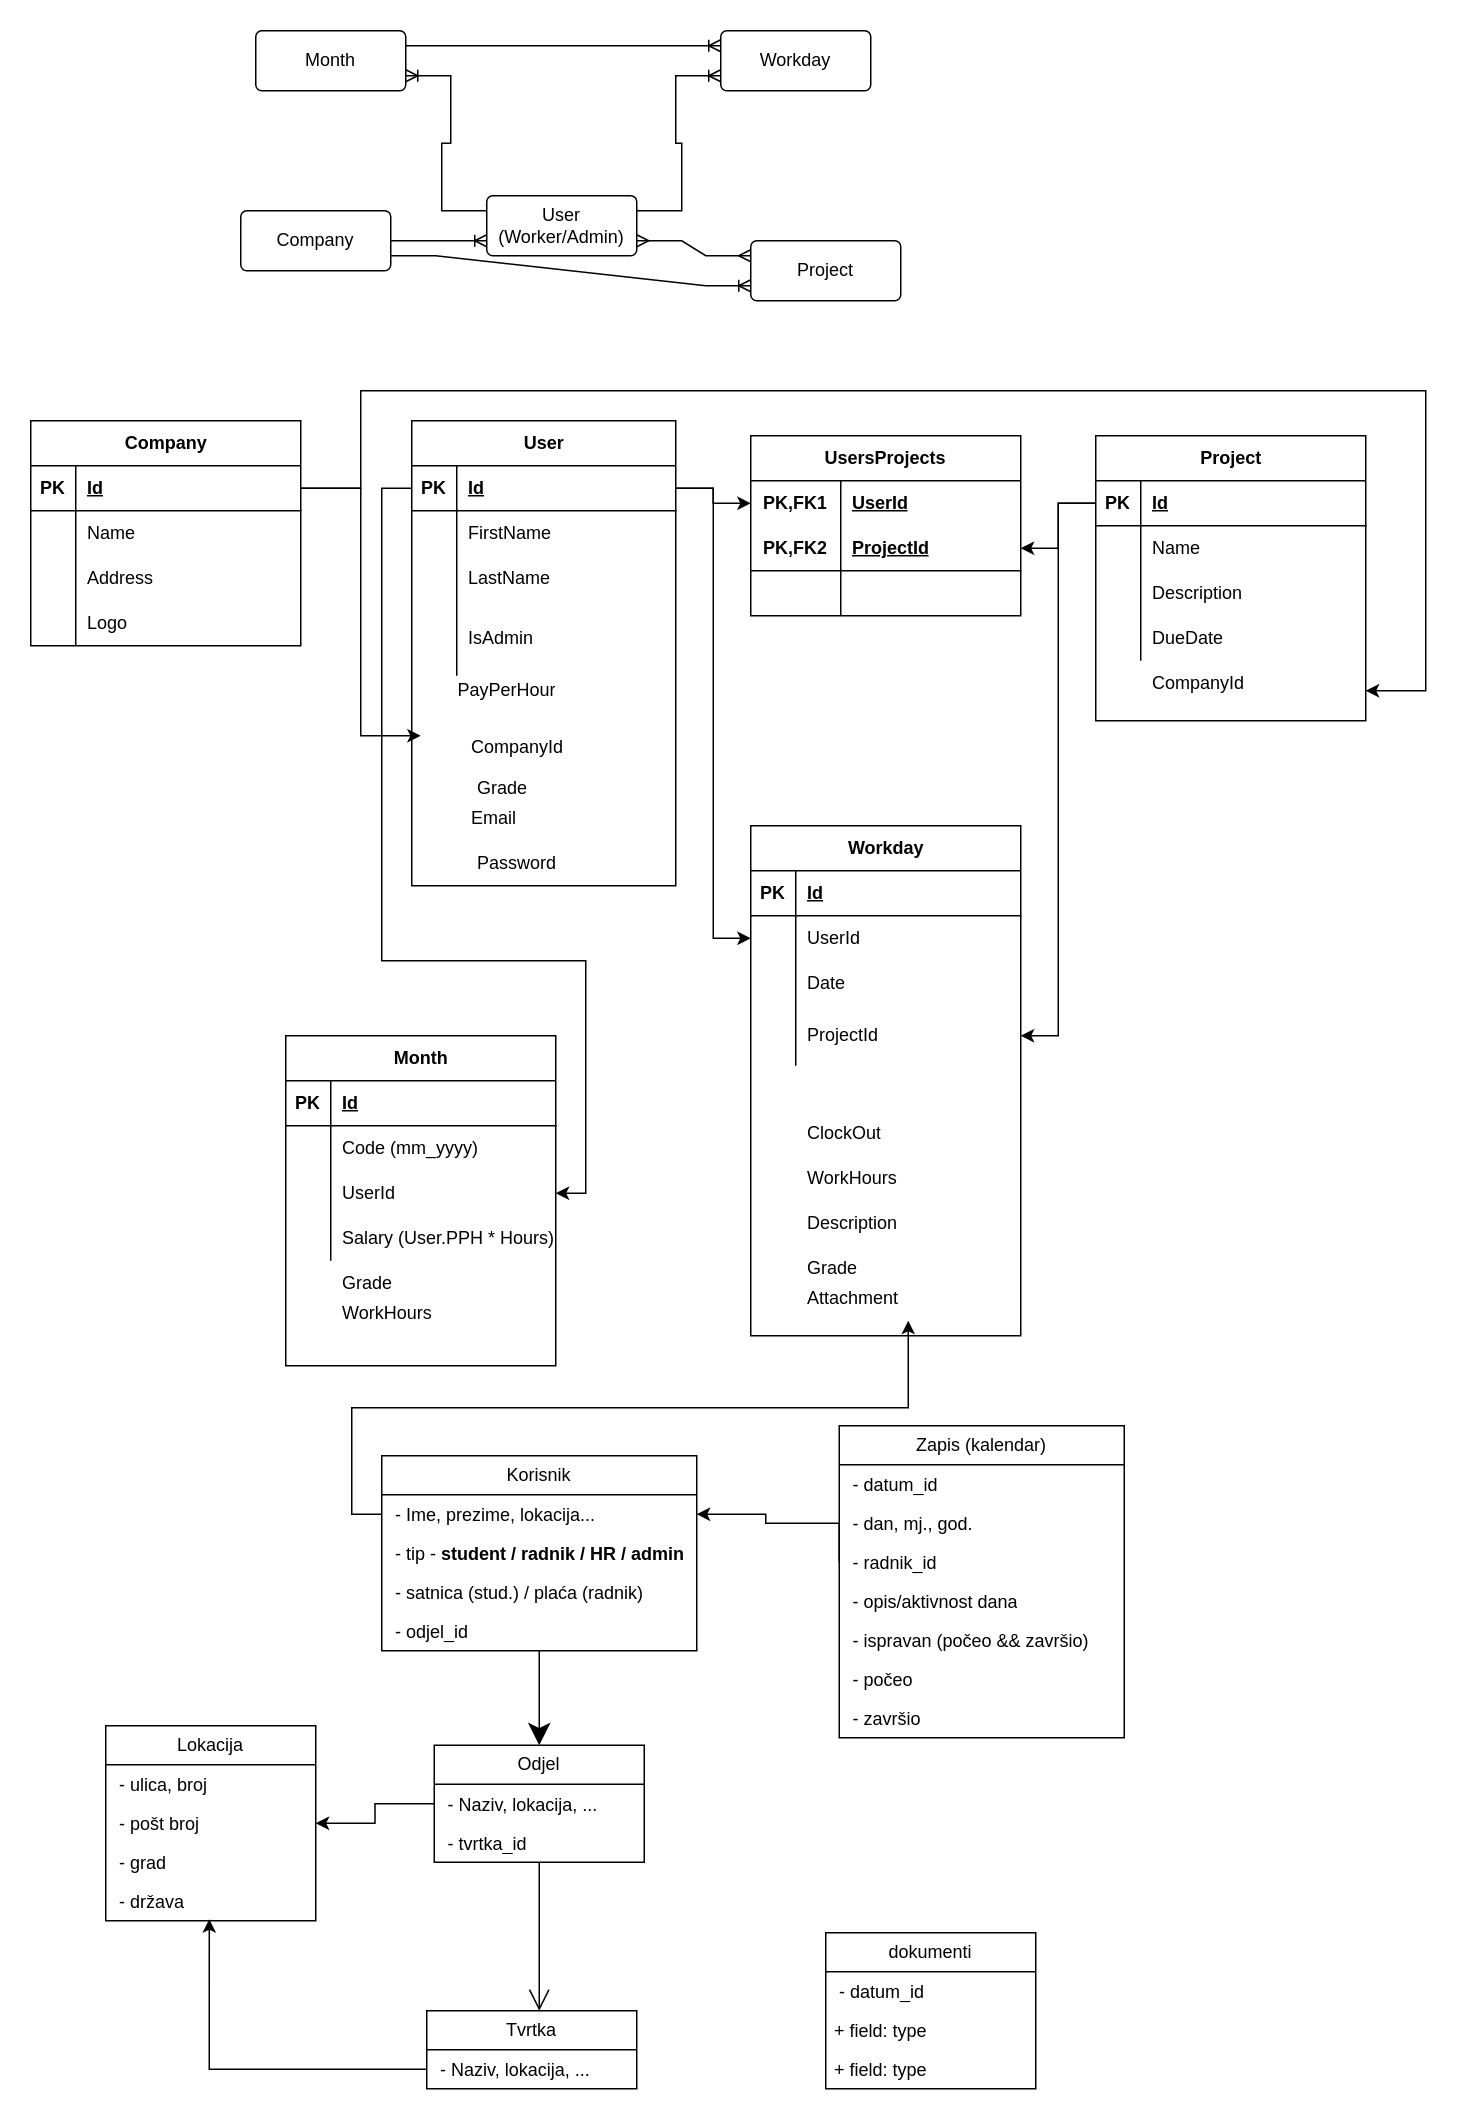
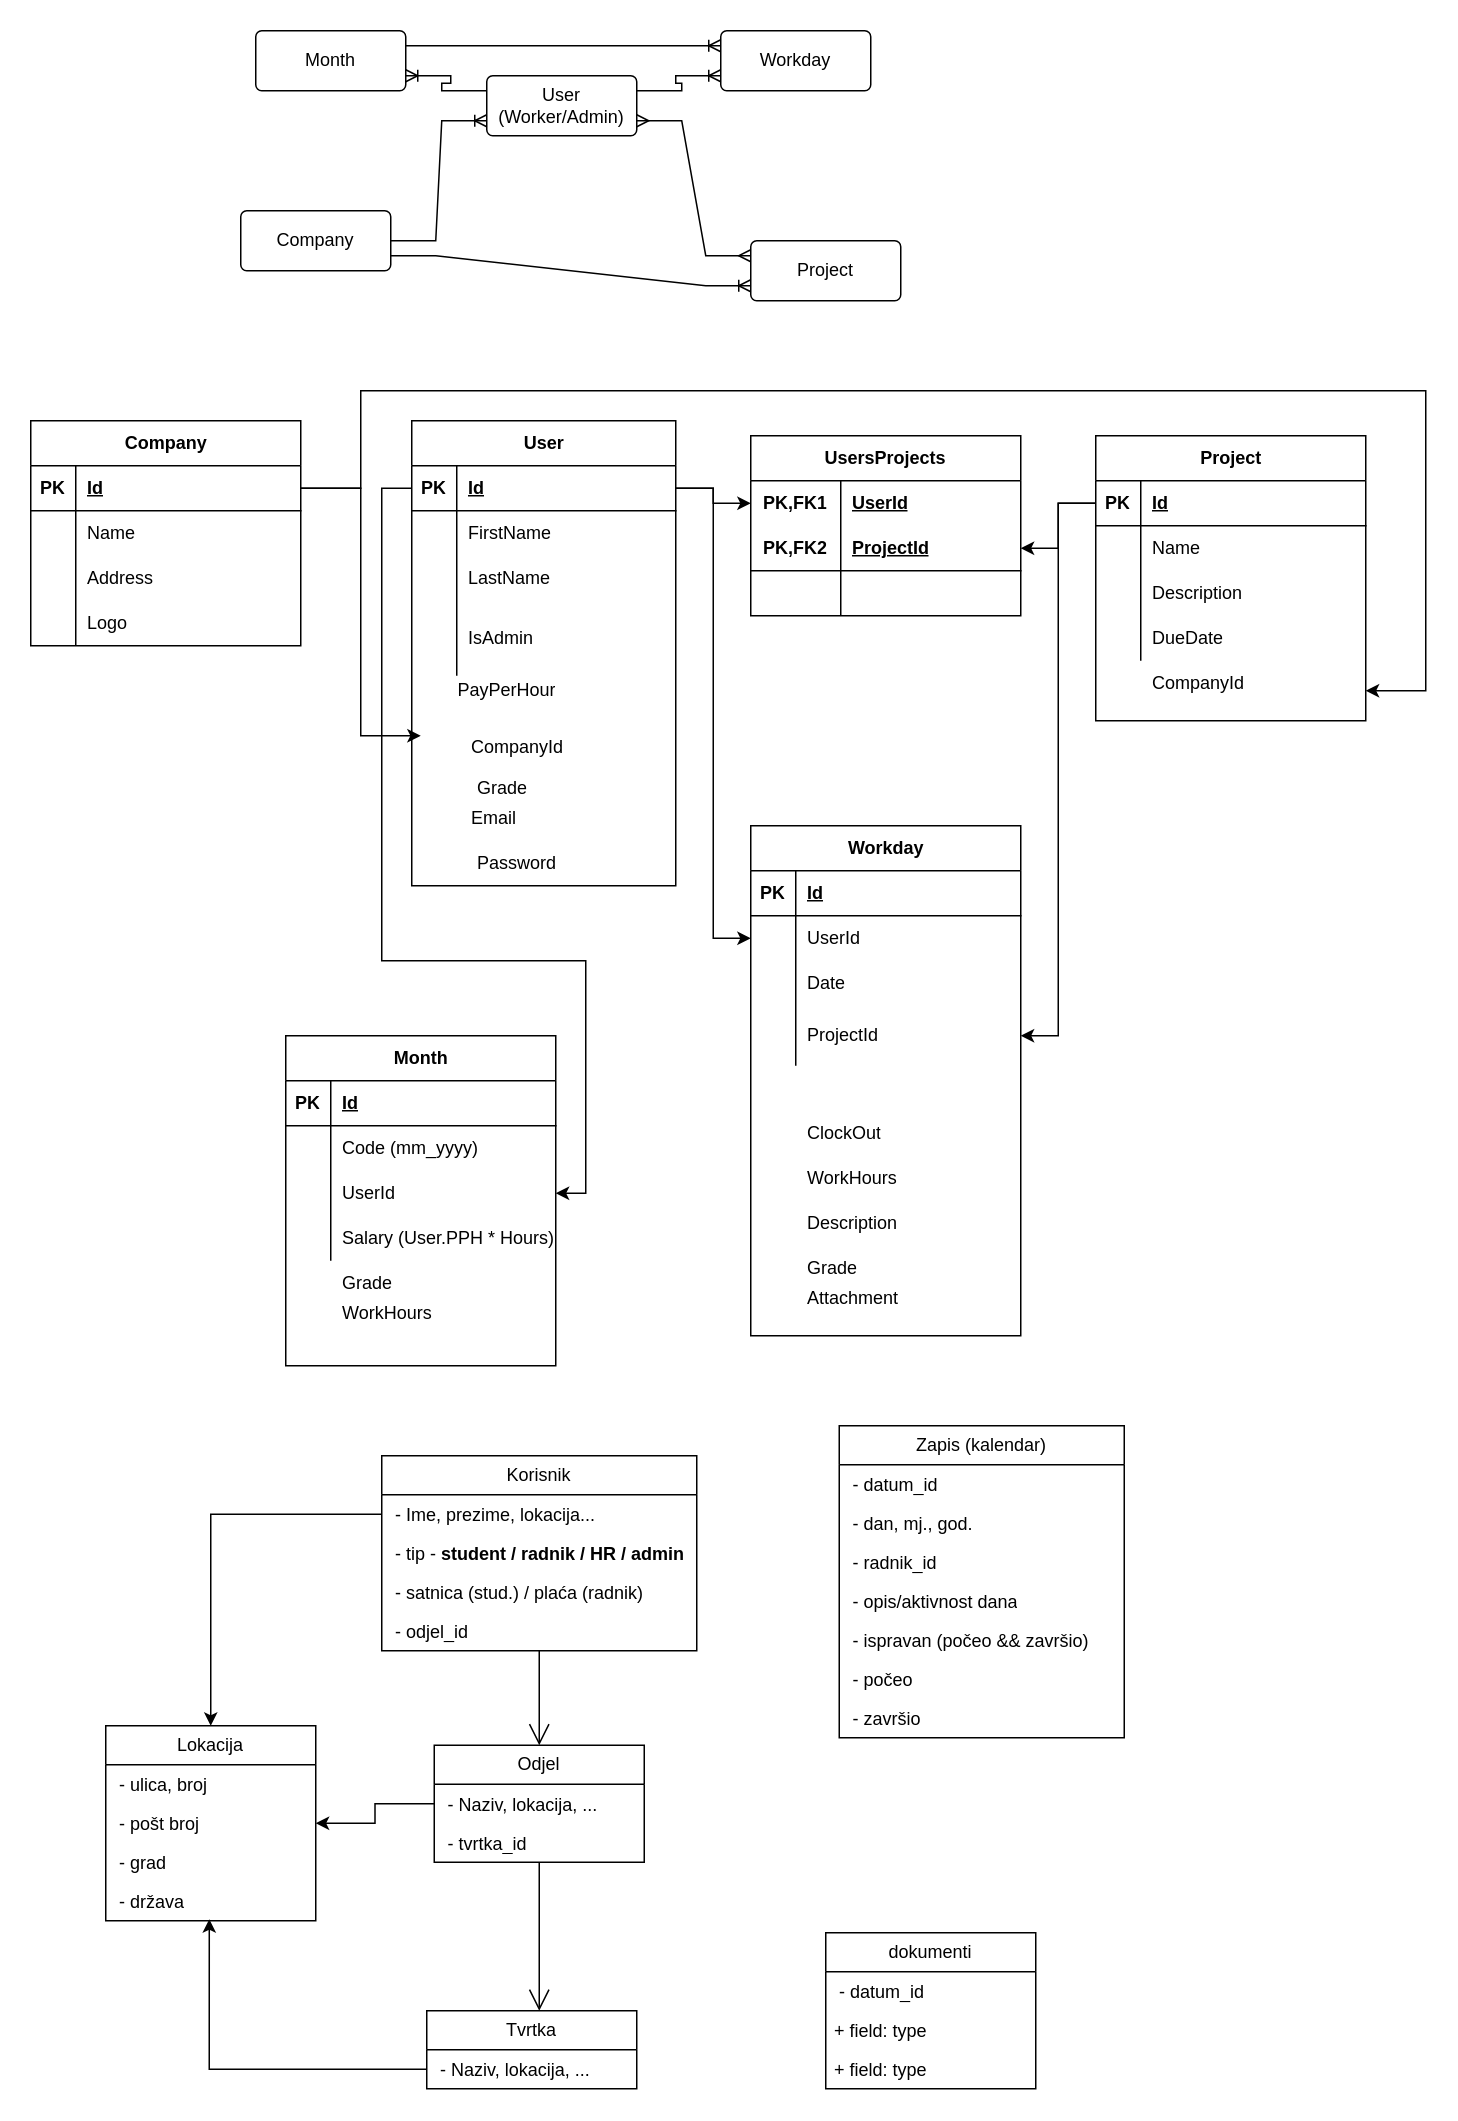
node "User (Worker/Admin)": moved (562, 226) -> (562, 106)
edge "- Ime, prezime, lokacija..." -> "Attachment": now "- Ime, prezime, lokacija..." -> "Lokacija"
edge "- radnik_id" -> "- Ime, prezime, lokacija...": removed
edge "- odjel_id" -> "Odjel": arrowhead classic -> open
